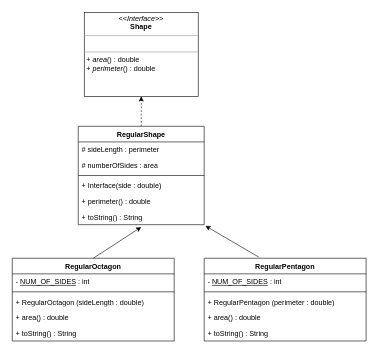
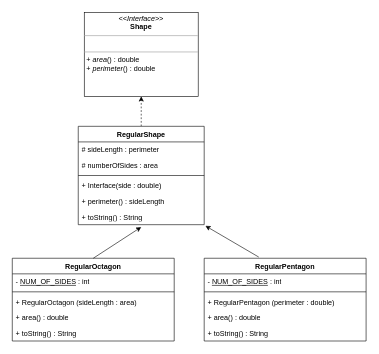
node "+ perimeter() : double": label "+ perimeter() : double" -> "+ perimeter() : sideLength"
node "+ RegularOctagon (sideLength : double)": label "+ RegularOctagon (sideLength : double)" -> "+ RegularOctagon (sideLength : area)"
